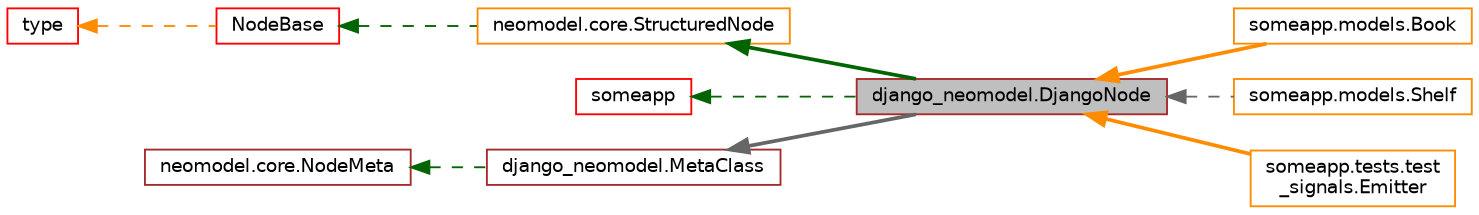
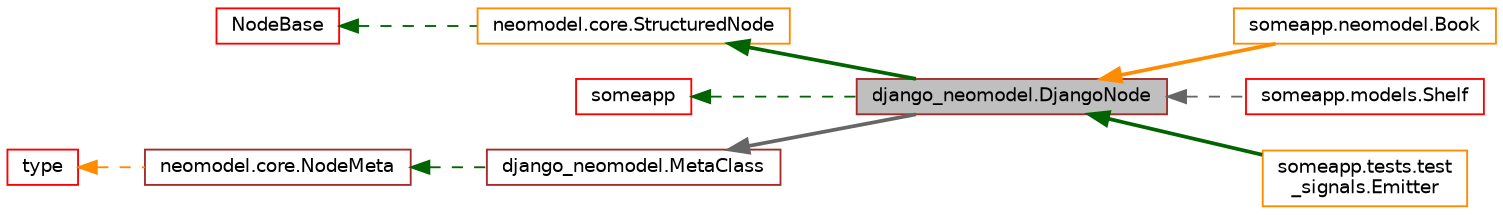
edge "NodeBase" -> "type": now "neomodel.core.NodeMeta" -> "type"
node "someapp.models.Book": label "someapp.models.Book" -> "someapp.neomodel.Book"
node "someapp.models.Shelf": color darkorange -> red
edge "someapp.tests.test _signals.Emitter" -> "django_neomodel.DjangoNode": color darkorange -> darkgreen
